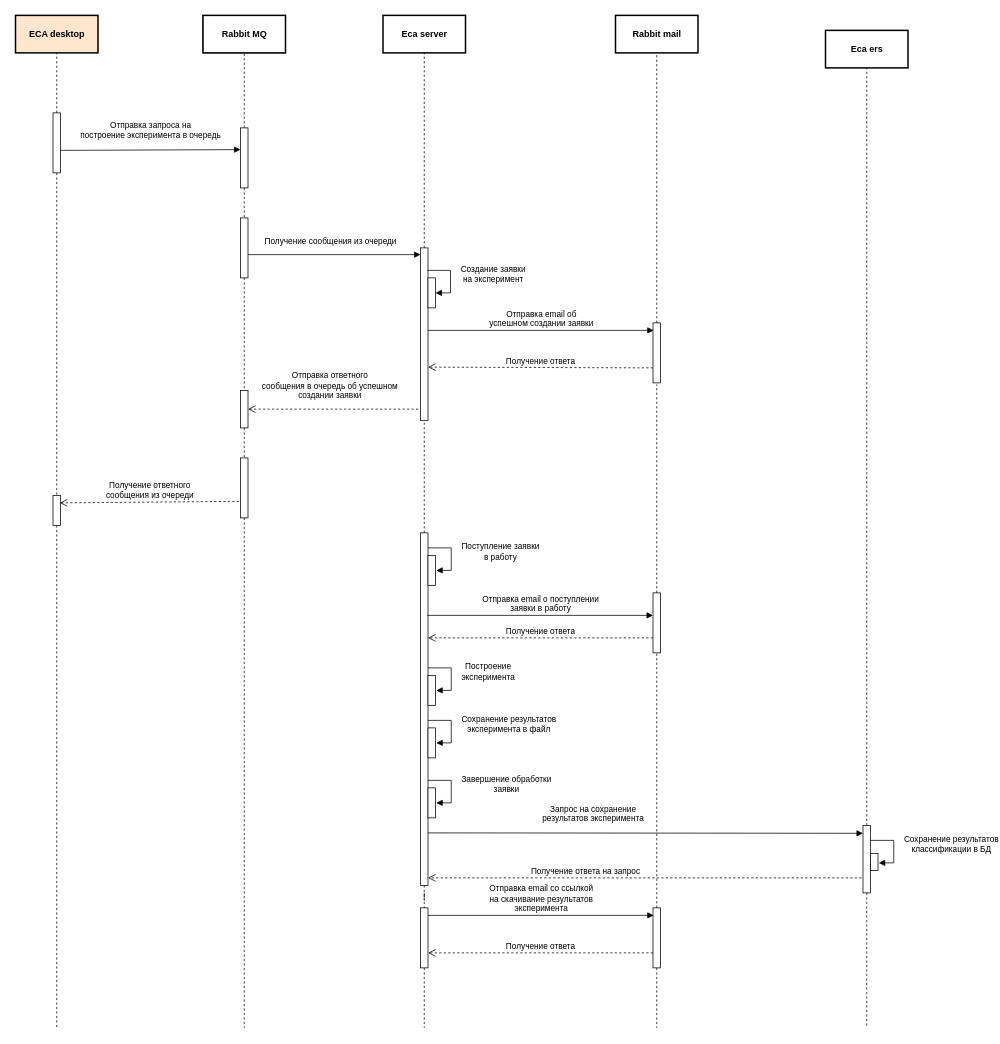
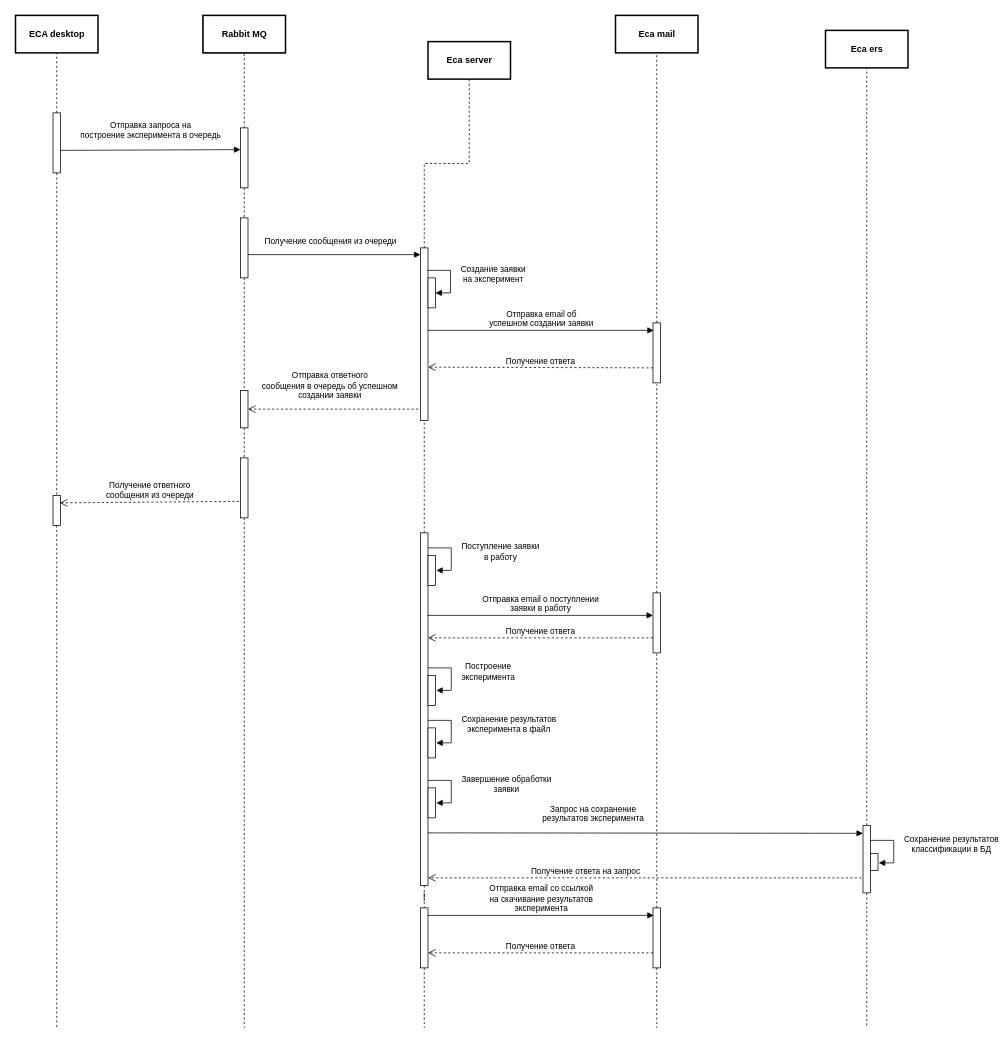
node "ECA desktop": fillcolor #ffe6cc -> #ffffff
node "Eca server": moved (424, 34) -> (469, 60)
node "Rabbit mail": label "Rabbit mail" -> "Eca mail"
